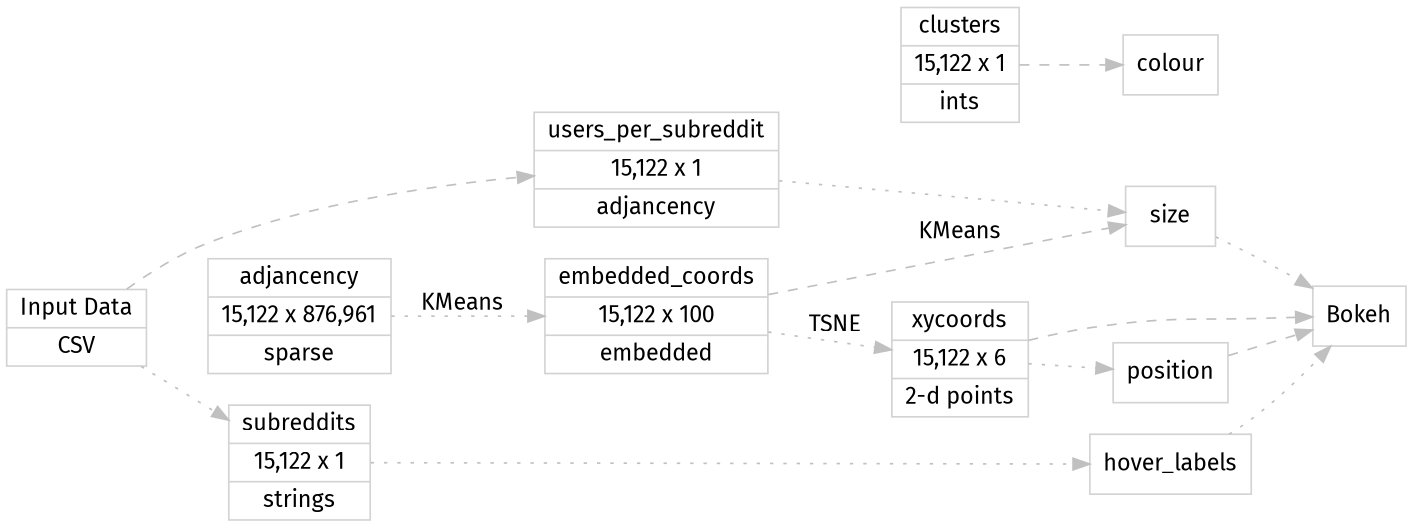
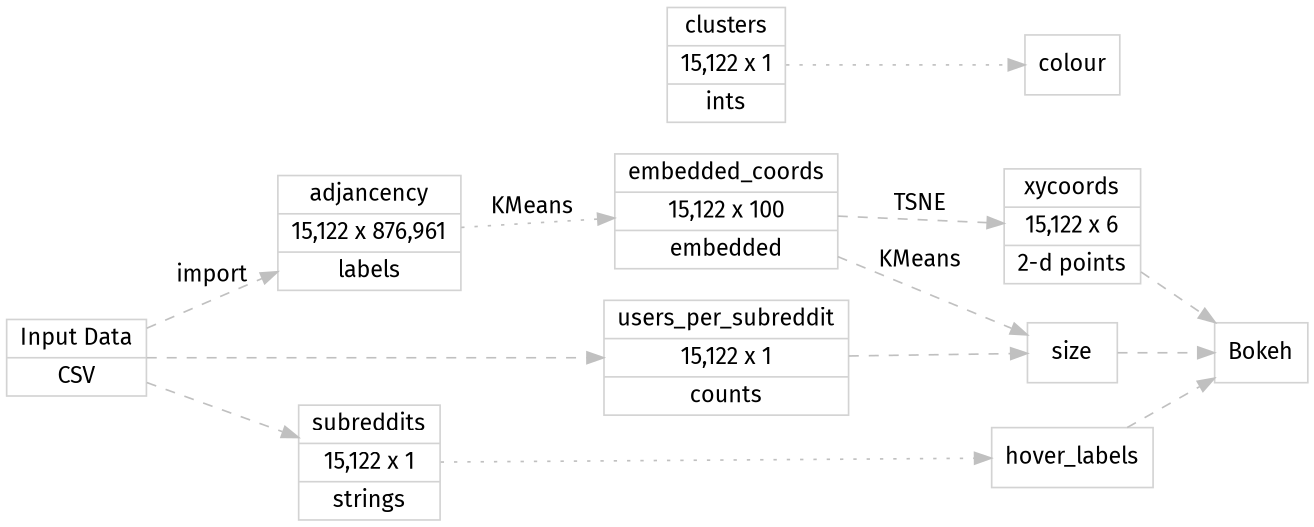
edge "clusters" -> "colour": style dashed -> dotted
edge "users_per_subreddit" -> "size": style dotted -> dashed
node "users_per_subreddit": text "adjancency" -> "counts"
edge "size" -> "Bokeh": style dotted -> dashed
edge "Input Data" -> "adjancency": added, label "import"
edge "embedded_coords" -> "xycoords": style dotted -> dashed
node "adjancency": text "sparse" -> "labels"
node "position": removed
edge "Input Data" -> "subreddits": style dotted -> dashed
edge "hover_labels" -> "Bokeh": style dotted -> dashed
